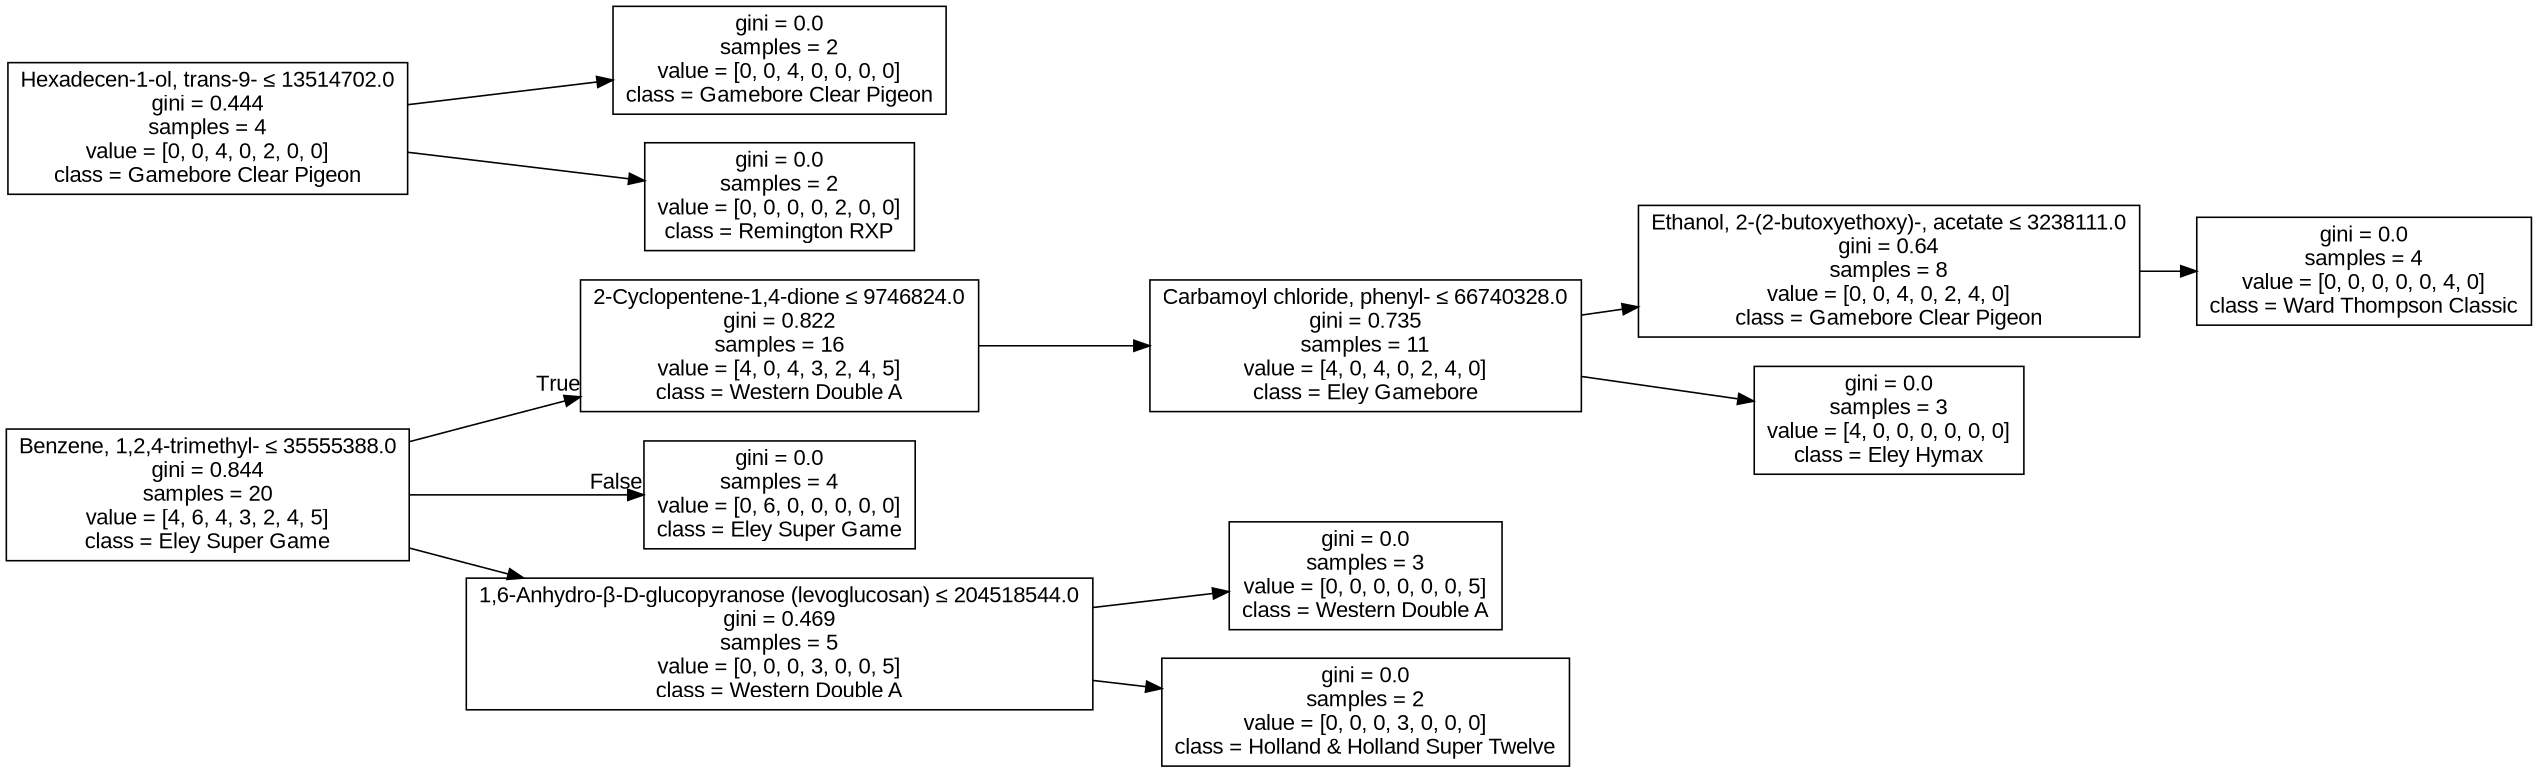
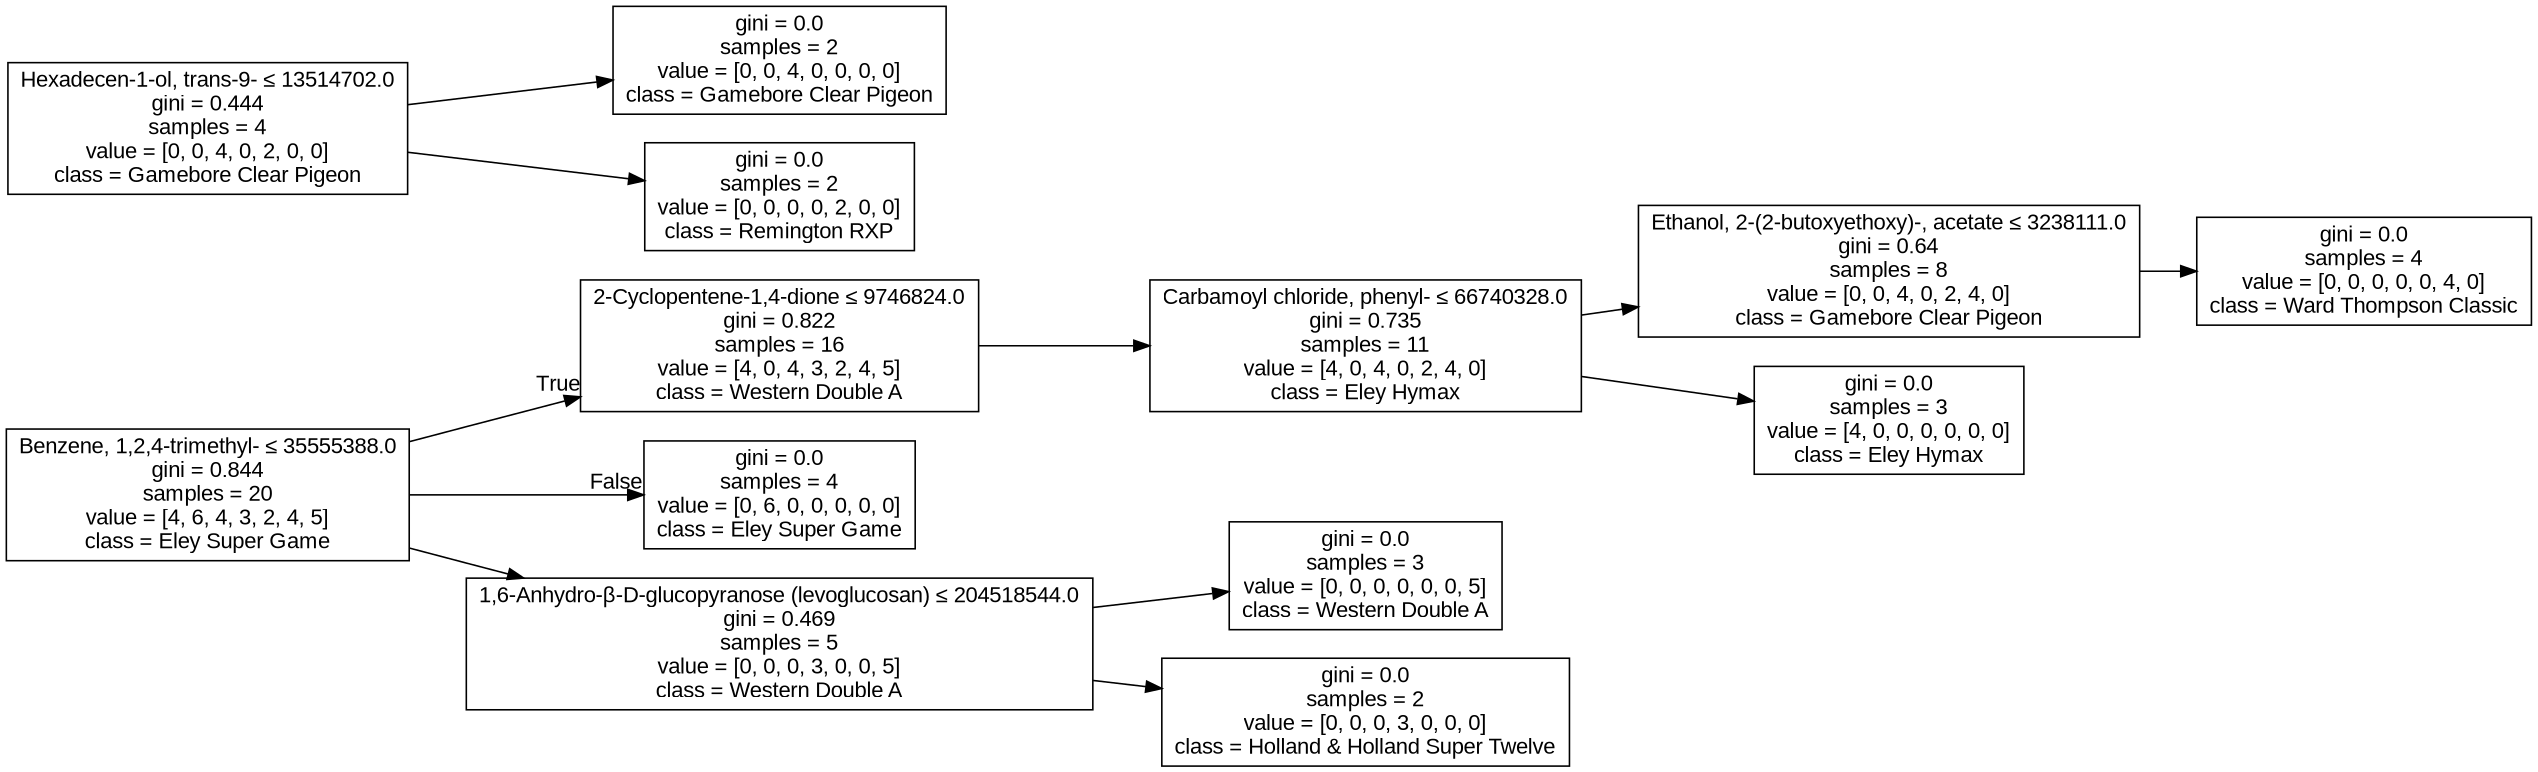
node "Carbamoyl chloride, phenyl- ≤ 66740328.0": text "class = Eley Gamebore" -> "class = Eley Hymax"
